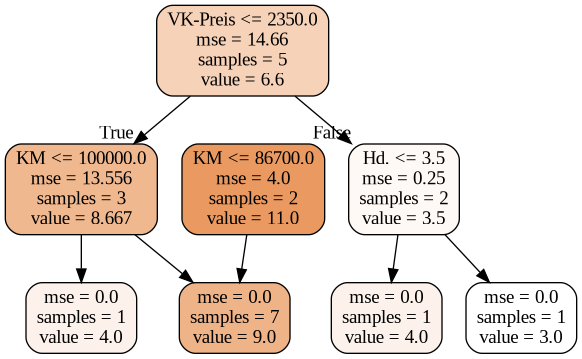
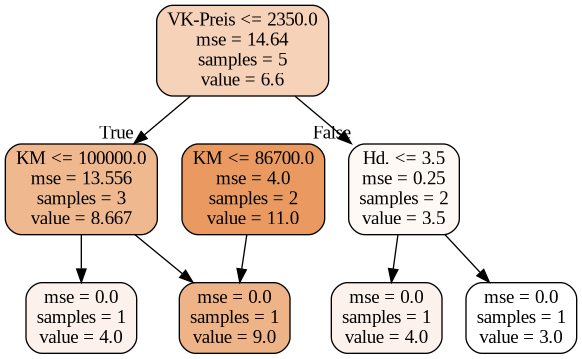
node "VK-Preis <= 2350.0 mse = 14.66 samples = 5 value = 6.6": label "VK-Preis <= 2350.0 mse = 14.66 samples = 5 value = 6.6" -> "VK-Preis <= 2350.0 mse = 14.64 samples = 5 value = 6.6"
node "mse = 0.0 samples = 7 value = 9.0": label "mse = 0.0 samples = 7 value = 9.0" -> "mse = 0.0 samples = 1 value = 9.0"
